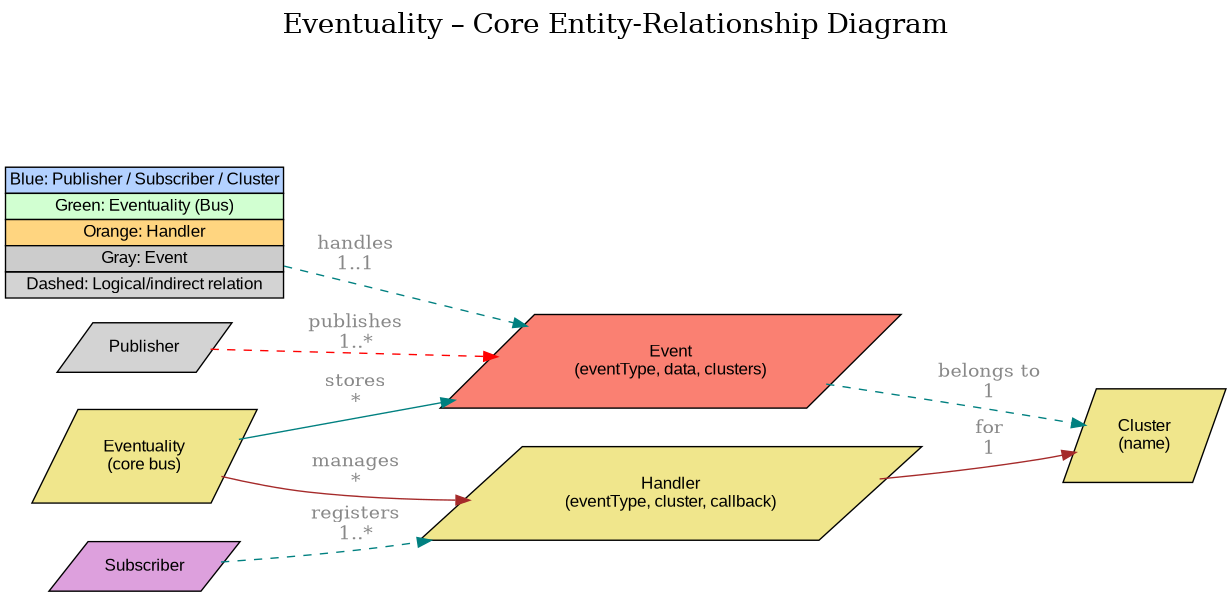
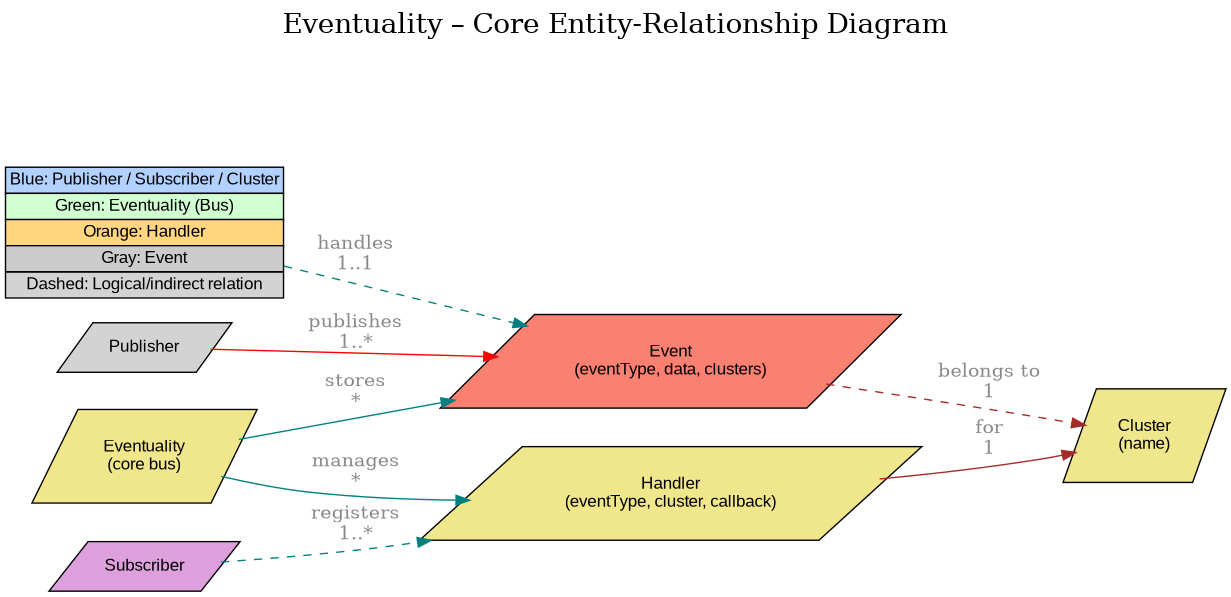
edge "Publisher" -> "Event (eventType, data, clusters)": style dashed -> solid
edge "Event (eventType, data, clusters)" -> "Cluster (name)": color teal -> brown
edge "Eventuality (core bus)" -> "Handler (eventType, cluster, callback)": color brown -> teal
